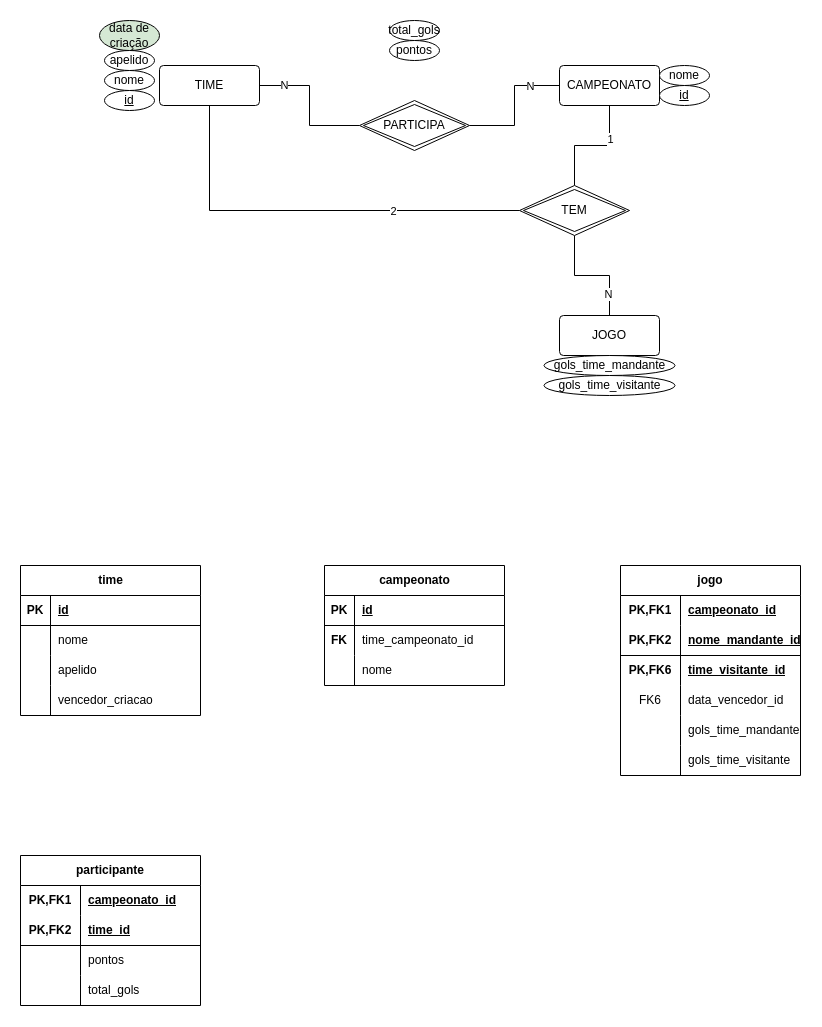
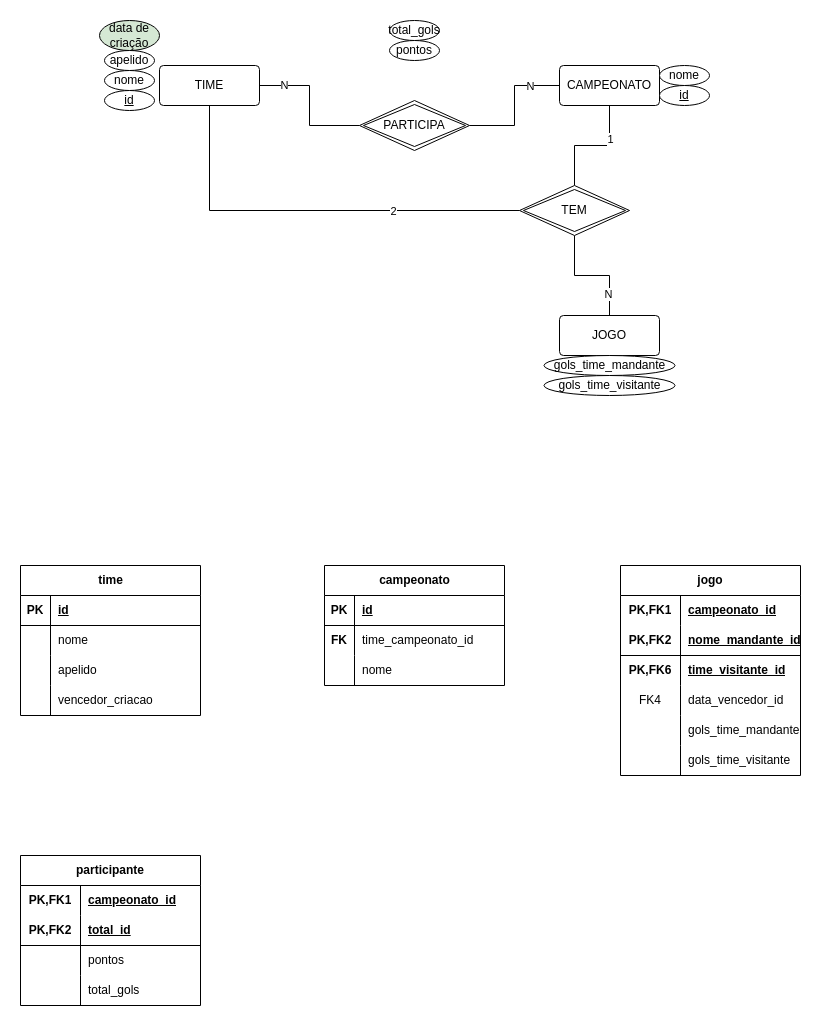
node "FK6": label "FK6" -> "FK4"
node "time_id": label "time_id" -> "total_id"
